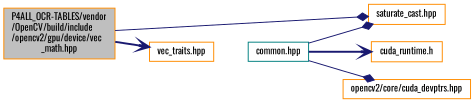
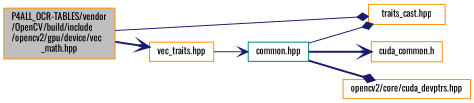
node "saturate_cast.hpp": label "saturate_cast.hpp" -> "traits_cast.hpp"
edge "vec_traits.hpp" -> "common.hpp": added
node "cuda_runtime.h": label "cuda_runtime.h" -> "cuda_common.h"
edge "common.hpp" -> "opencv2/core/cuda_devptrs.hpp": style solid -> bold
